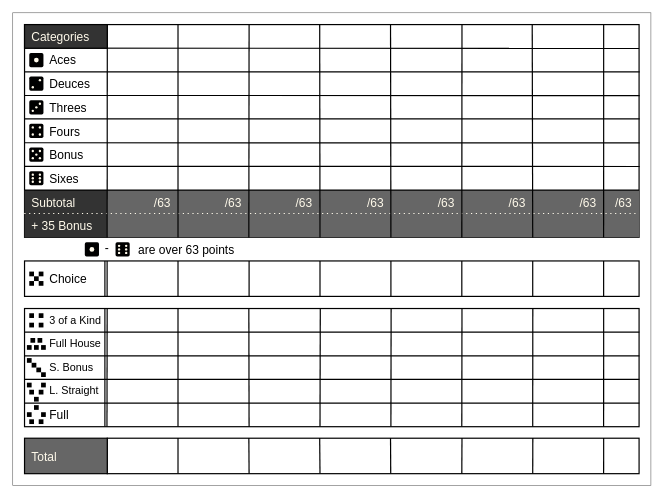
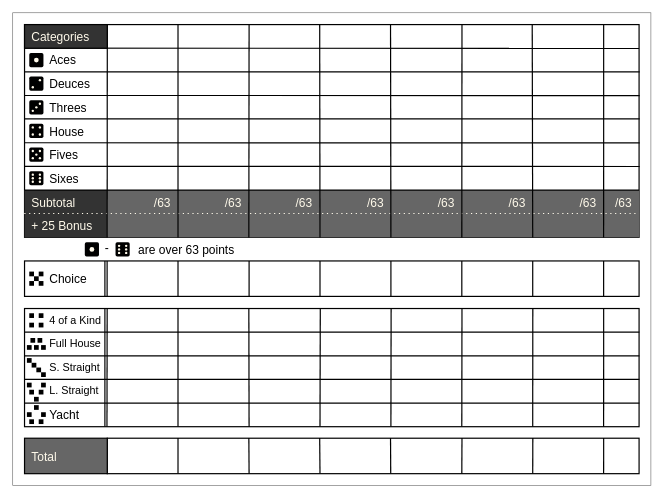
node "Fours": label "Fours" -> "House"
node "Bonus": label "Bonus" -> "Fives"
node "+ 35 Bonus": label "+ 35 Bonus" -> "+ 25 Bonus"
node "3 of a Kind": label "3 of a Kind" -> "4 of a Kind"
node "S. Bonus": label "S. Bonus" -> "S. Straight"
node "Full": label "Full" -> "Yacht"
